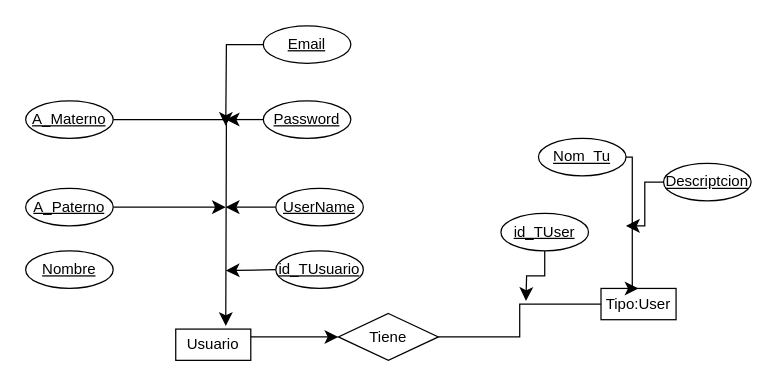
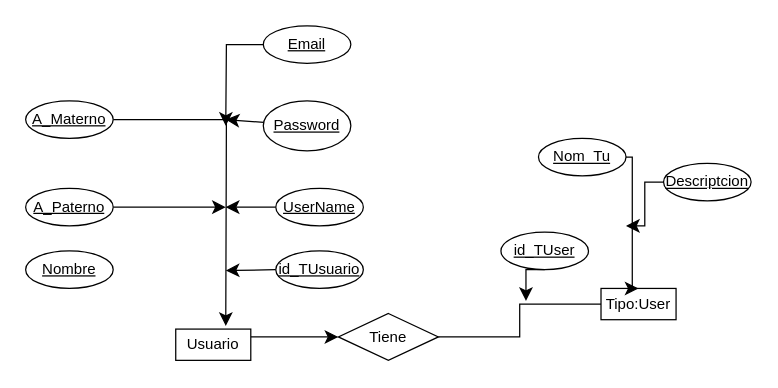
node "Password": size 88x38 -> 88x50
node "id_TUser": moved (544, 232) -> (544, 251)
